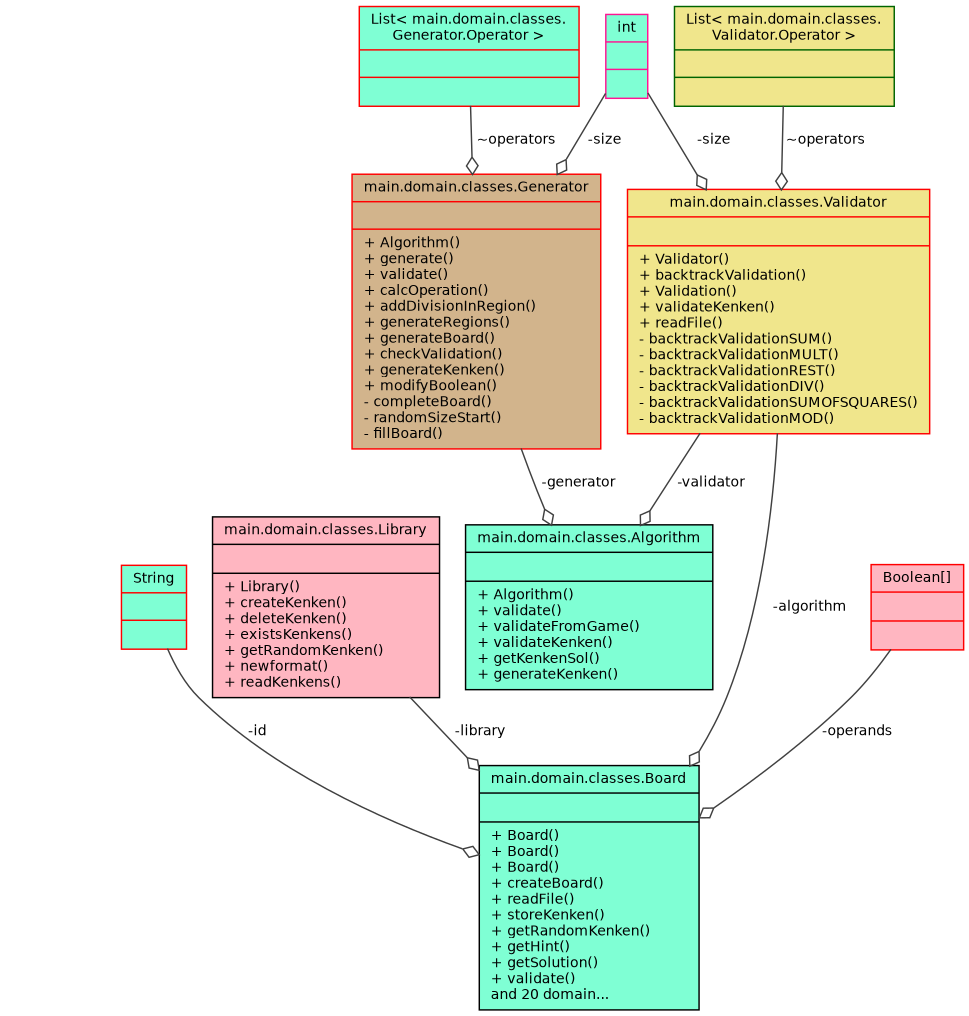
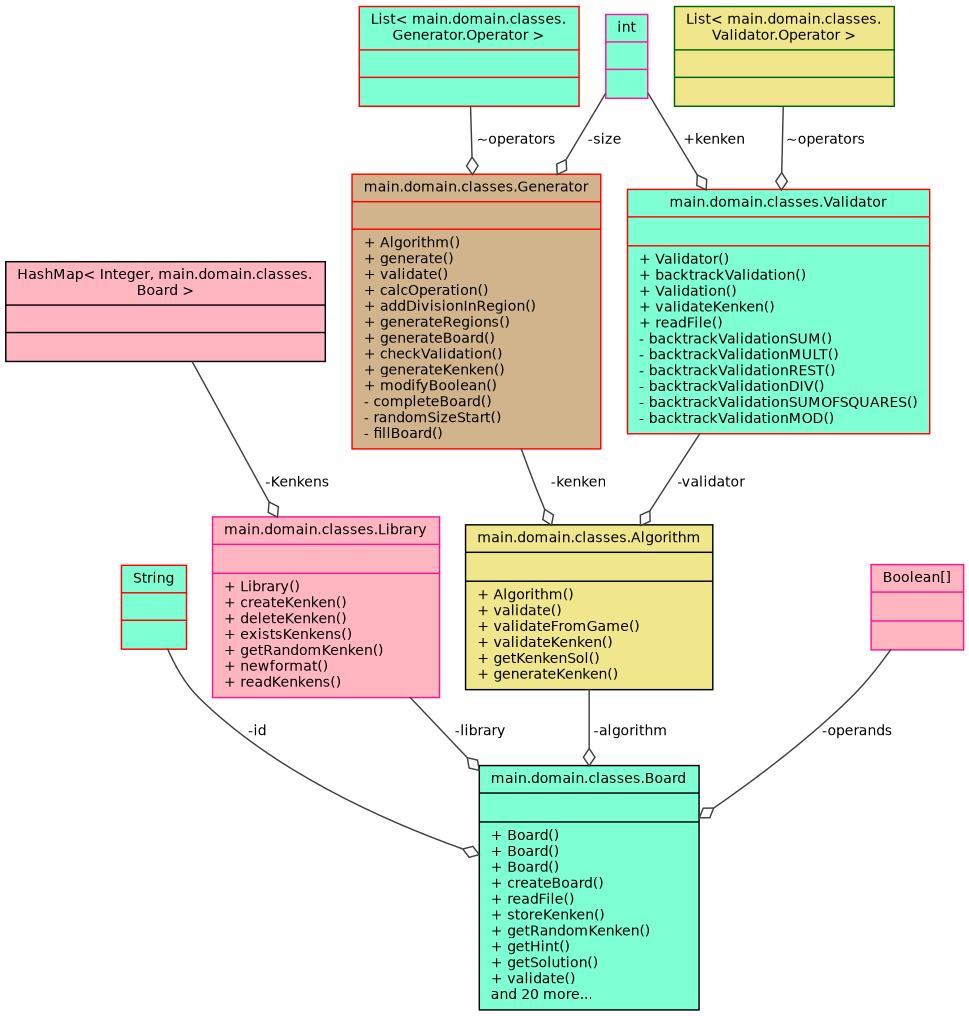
edge "int" -> "main.domain.classes.Validator": label " -size" -> " +kenken"
node "HashMap< Integer, main.domain.classes.": added
node "main.domain.classes.Validator": fillcolor khaki -> aquamarine
edge "main.domain.classes.Generator" -> "main.domain.classes.Algorithm": label " -generator" -> " -kenken"
edge "main.domain.classes.Validator" -> "main.domain.classes.Board": now "main.domain.classes.Algorithm" -> "main.domain.classes.Board"
node "main.domain.classes.Library": color black -> deeppink
node "main.domain.classes.Algorithm": fillcolor aquamarine -> khaki
node "Boolean[]": color red -> deeppink
node "main.domain.classes.Board": text "and 20 domain..." -> "and 20 more..."
